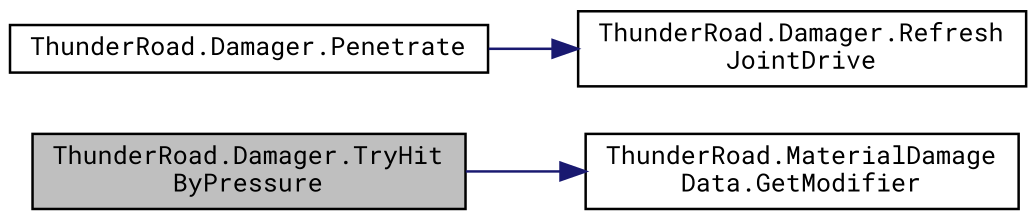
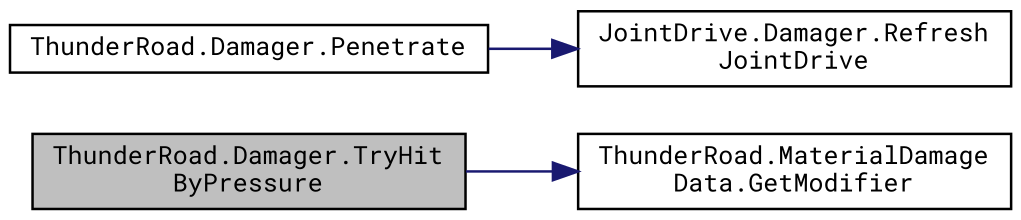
node "ThunderRoad.Damager.Refresh JointDrive": label "ThunderRoad.Damager.Refresh JointDrive" -> "JointDrive.Damager.Refresh JointDrive"
